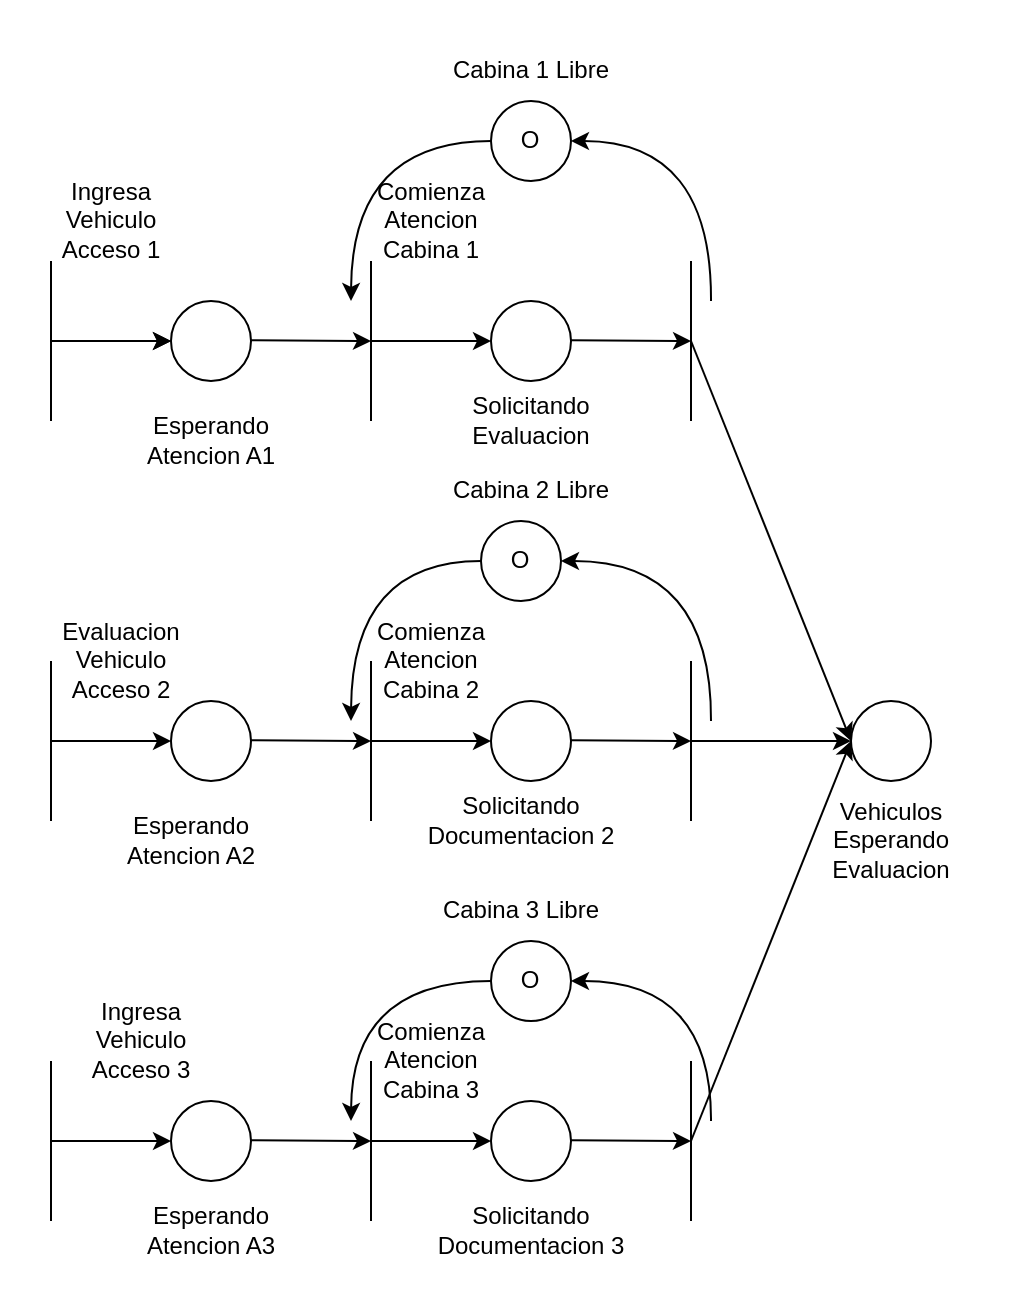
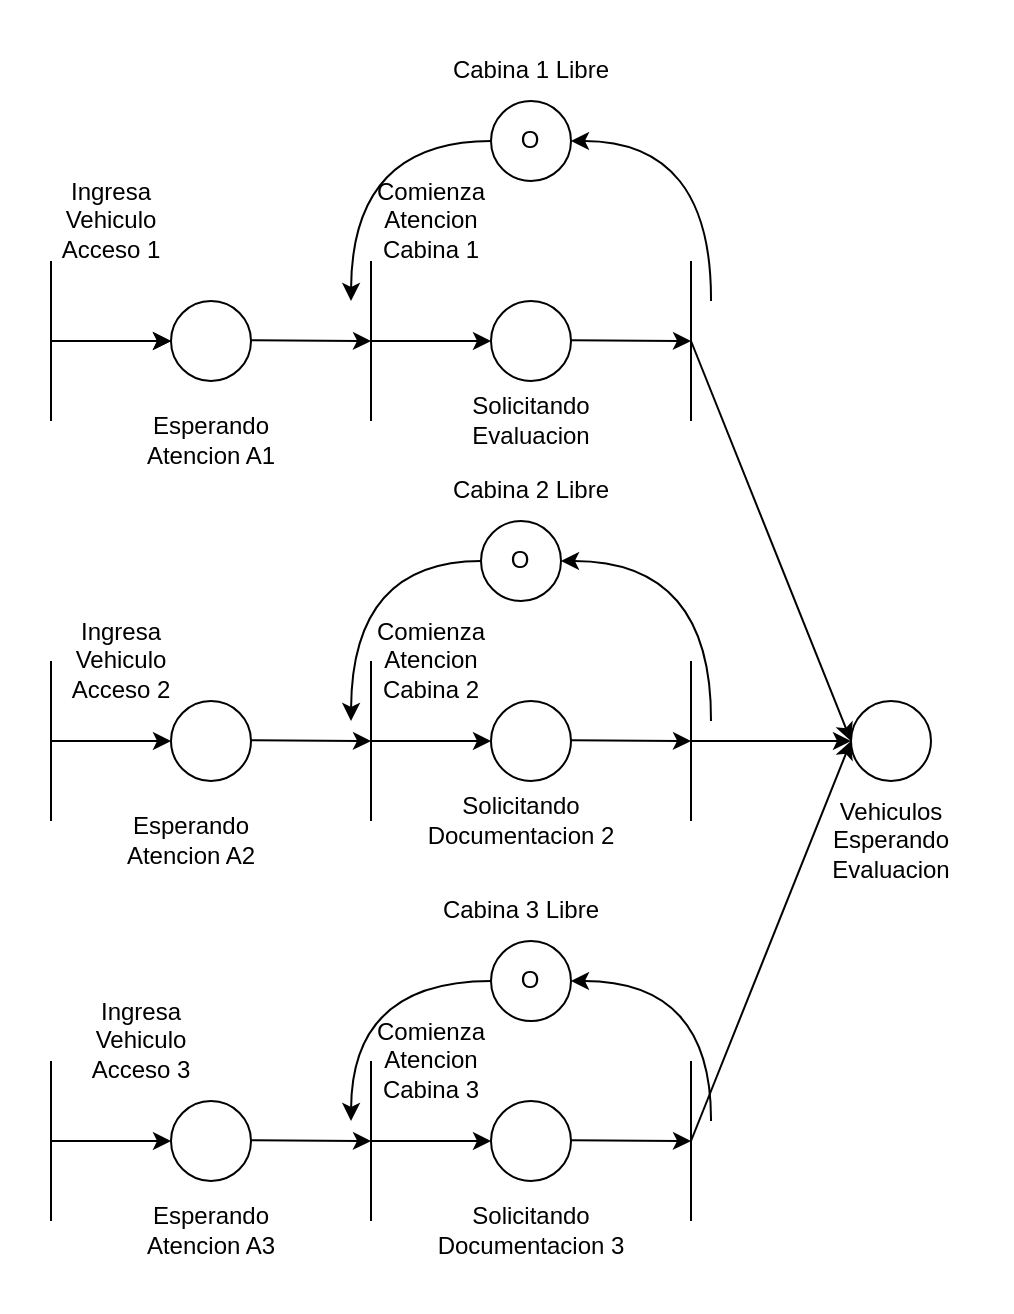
node "Evaluacion Vehiculo Acceso 2": label "Evaluacion Vehiculo Acceso 2" -> "Ingresa Vehiculo Acceso 2"
